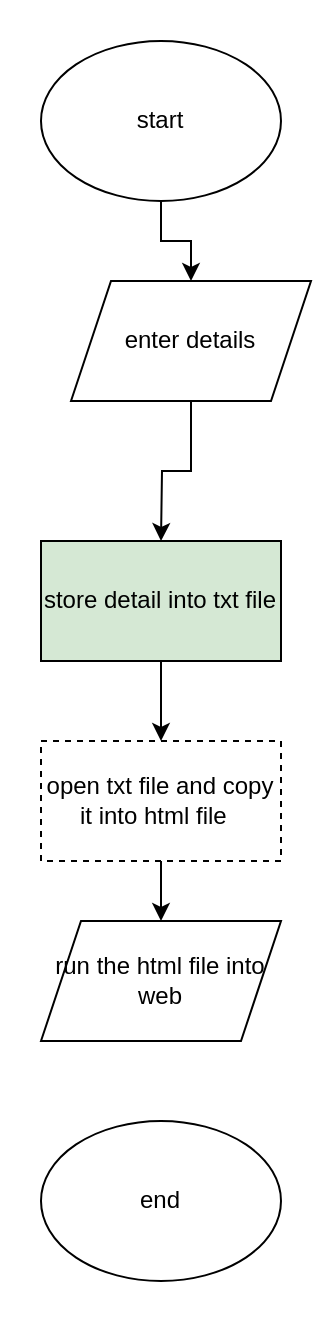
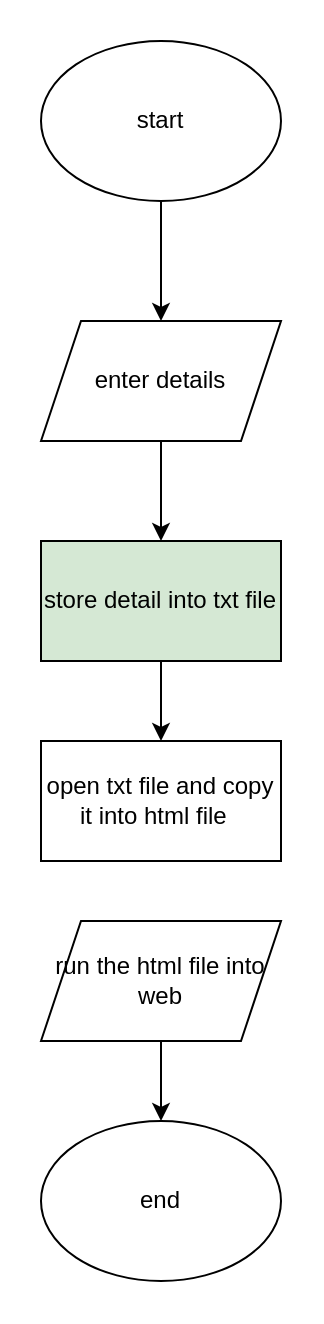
node "enter details": moved (191, 341) -> (161, 381)
node "open txt file and copy it into html file": style dashed -> solid
edge "open txt file and copy it into html file" -> "run the html file into web": removed
edge "run the html file into web" -> "end": added
